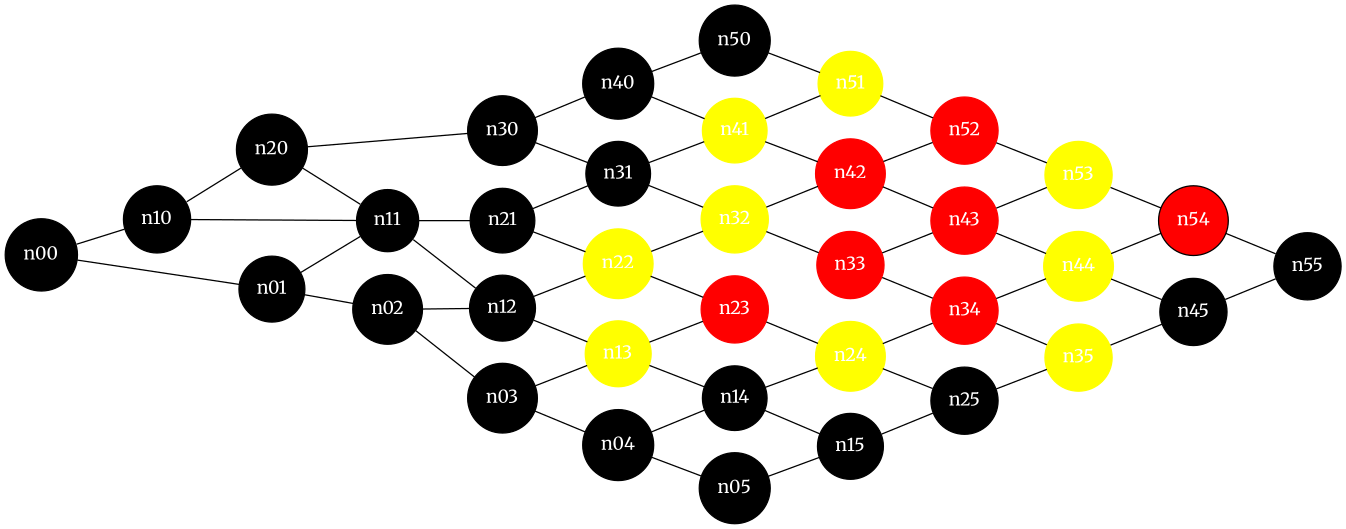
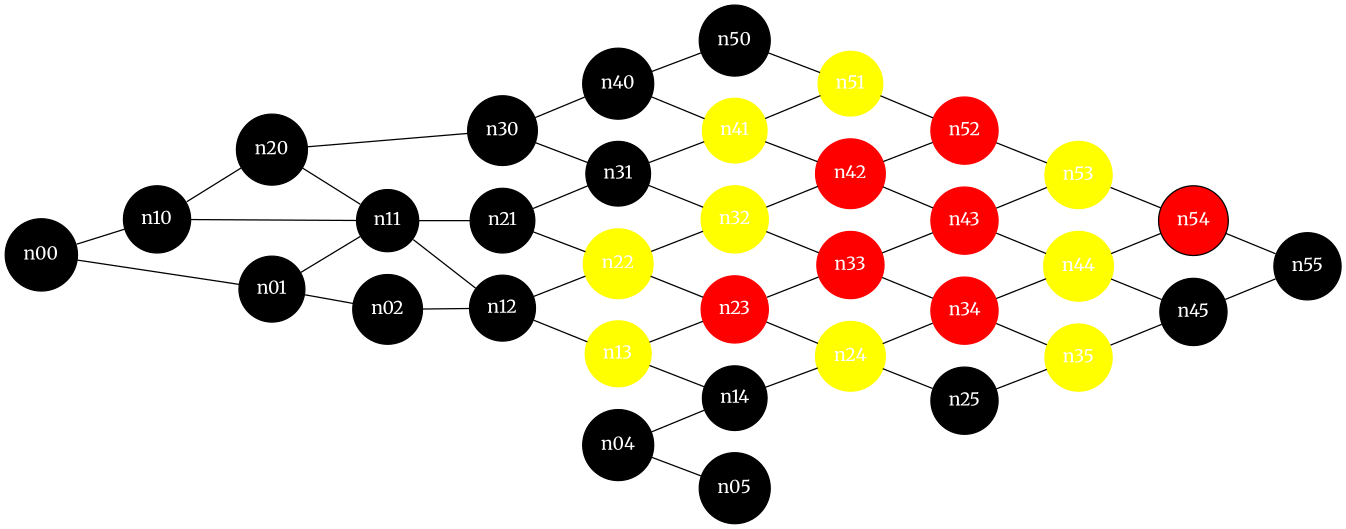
edge "n33" -- "n23": added
node "n03": removed
node "n15": removed
